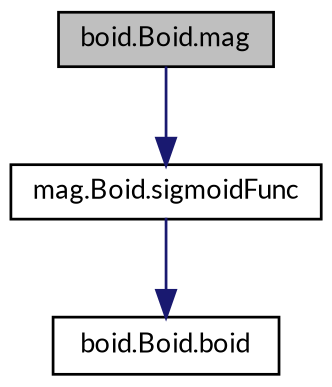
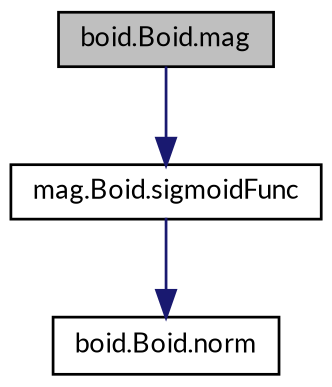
node "boid.Boid.boid": label "boid.Boid.boid" -> "boid.Boid.norm"
